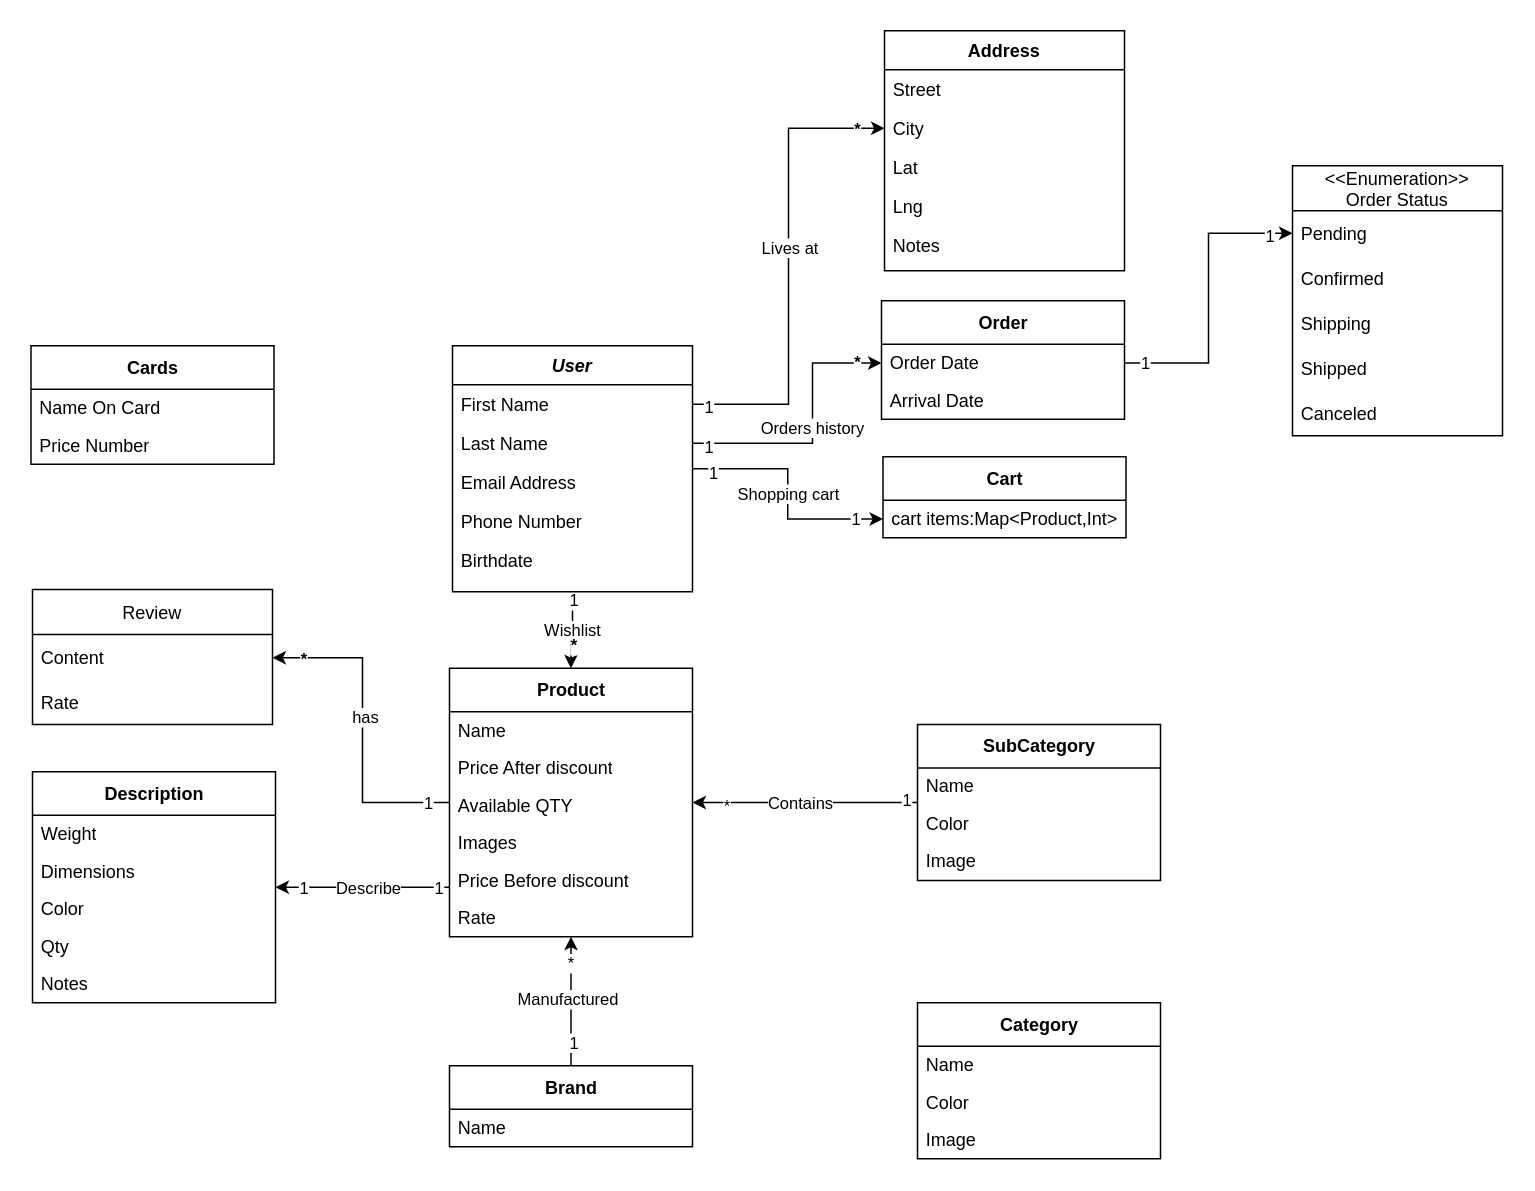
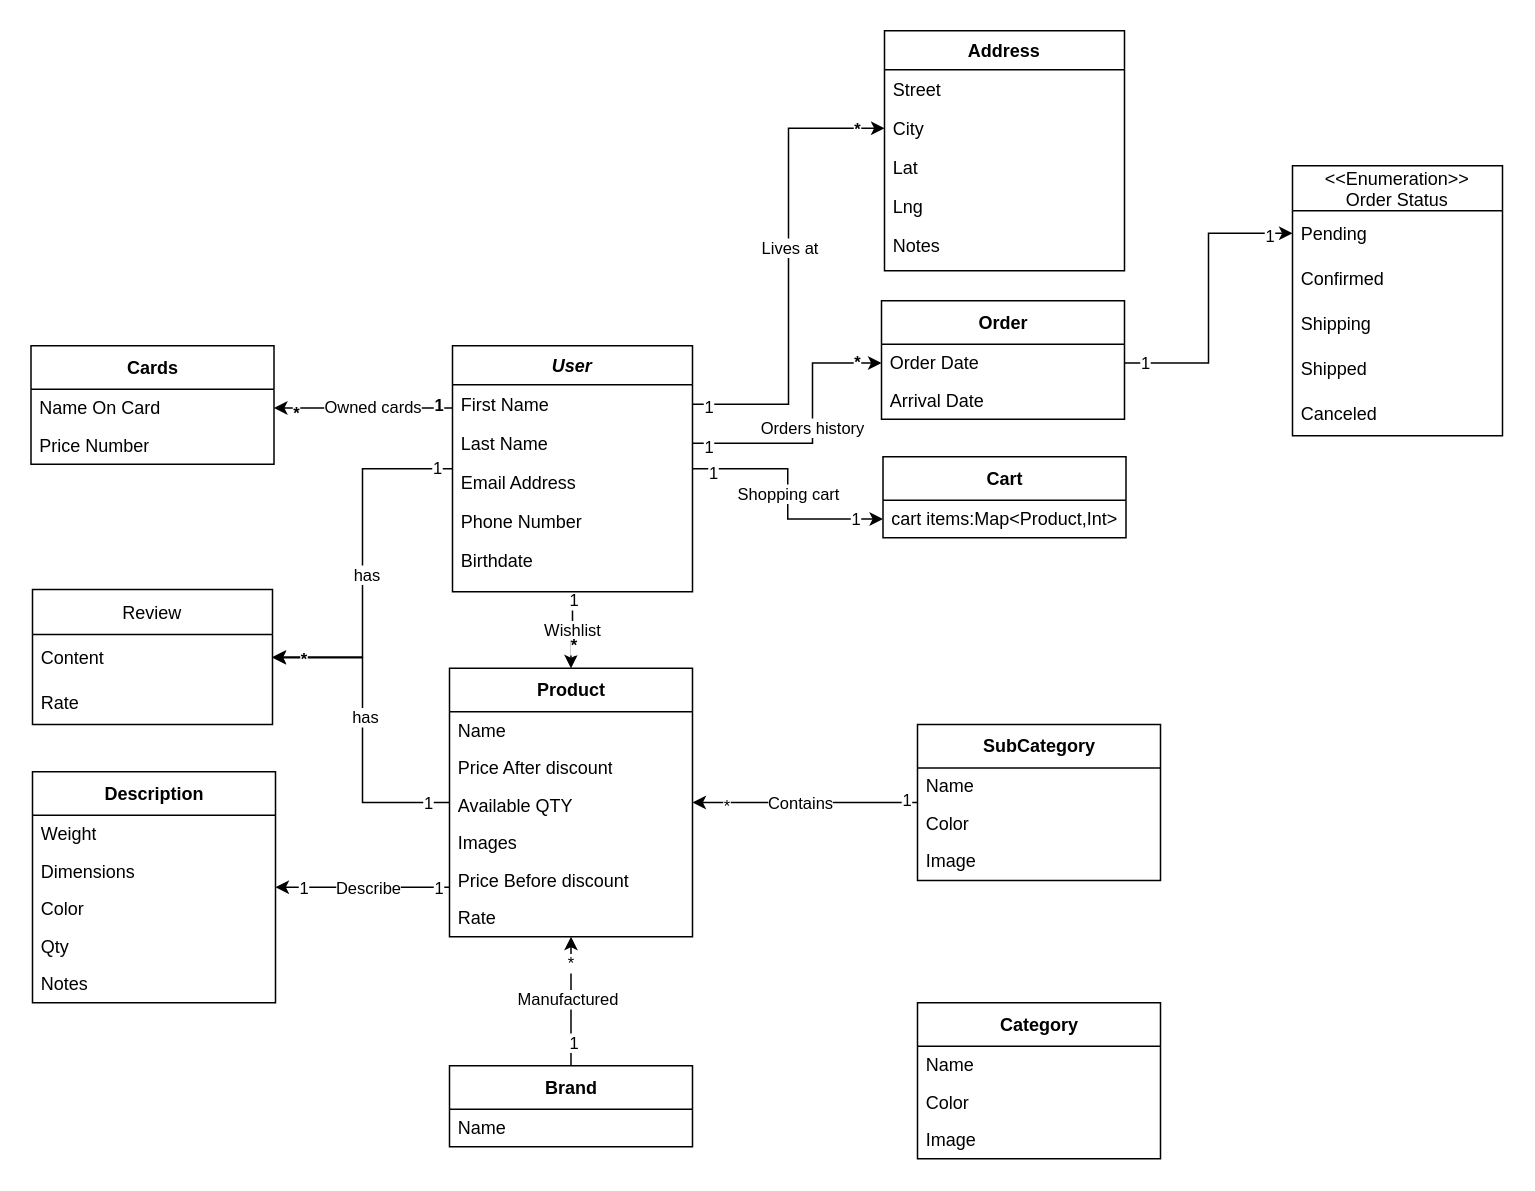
edge "User" -> "Name On Card": added, labels "1", "Owned cards", "*"
edge "User" -> "Review": added, labels "1", "has"
